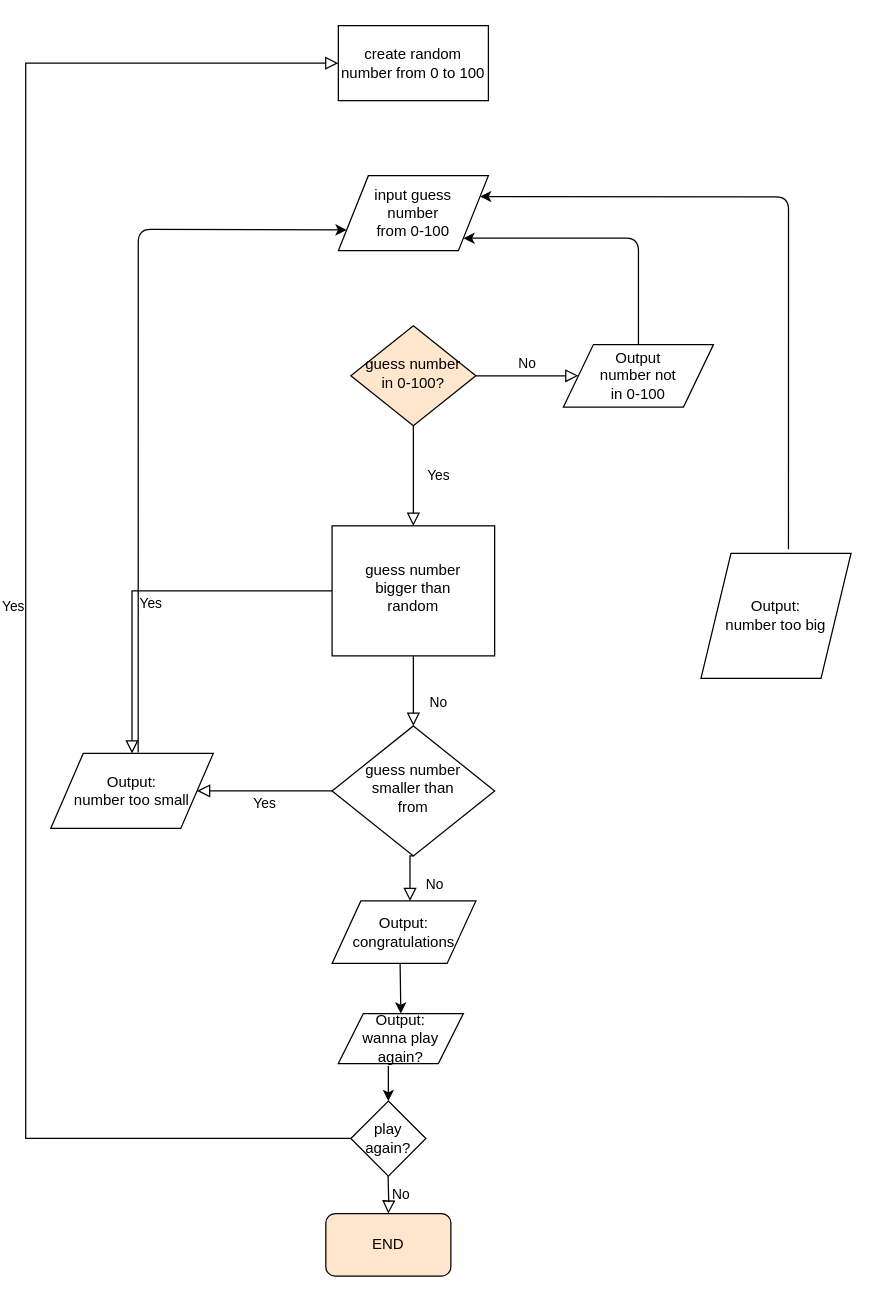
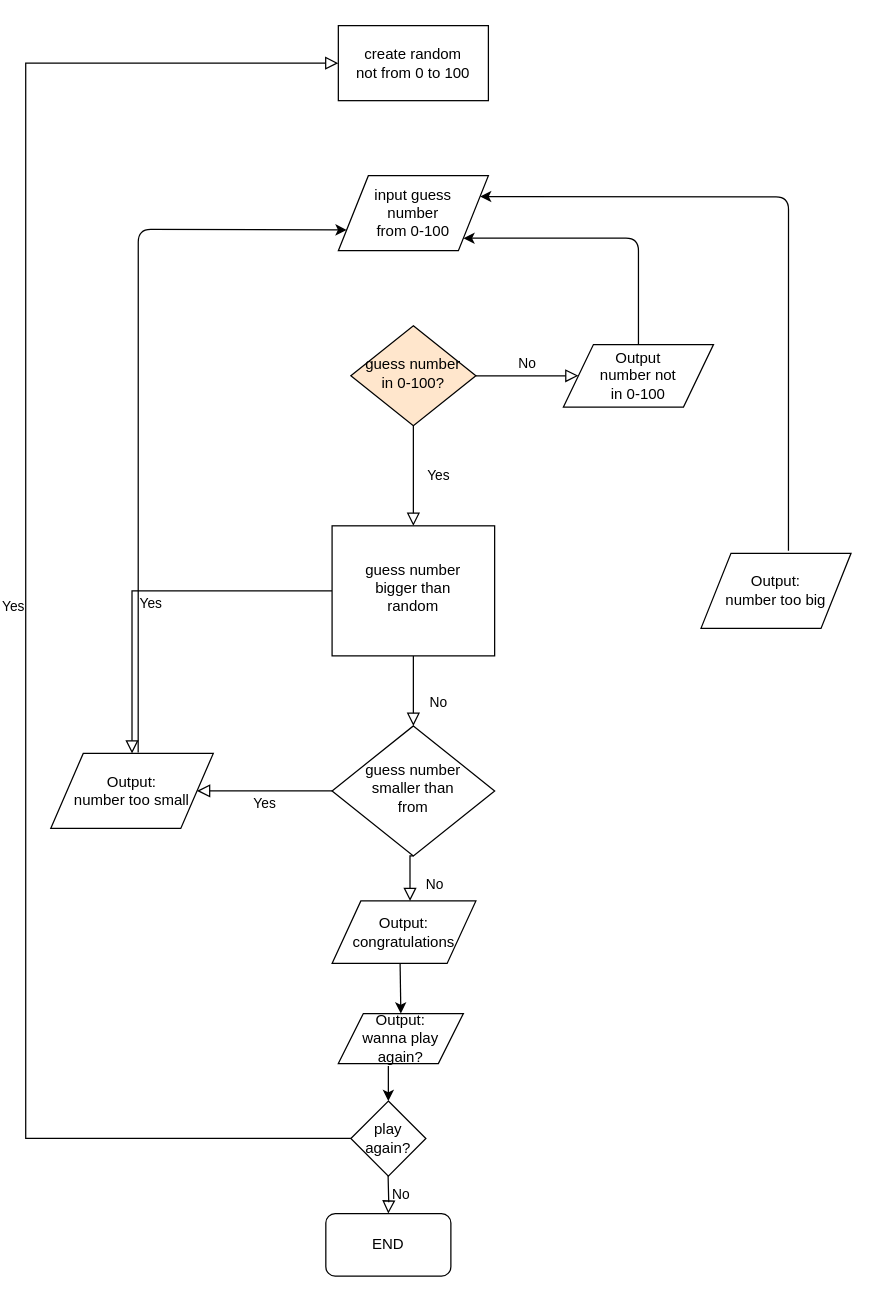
node "create random number from 0 to 100": label "create random number from 0 to 100" -> "create random not from 0 to 100"
node "Output: number too big": size 150x125 -> 150x75
node "END": fillcolor #ffe6cc -> #ffffff
